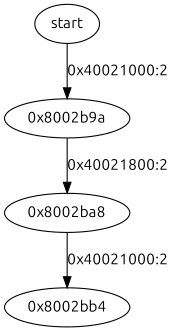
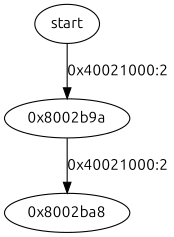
edge "0x8002b9a" -> "0x8002ba8": label "0x40021800:2" -> "0x40021000:2"
node "0x8002bb4": removed
